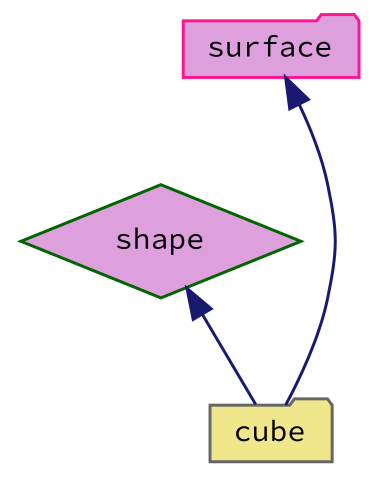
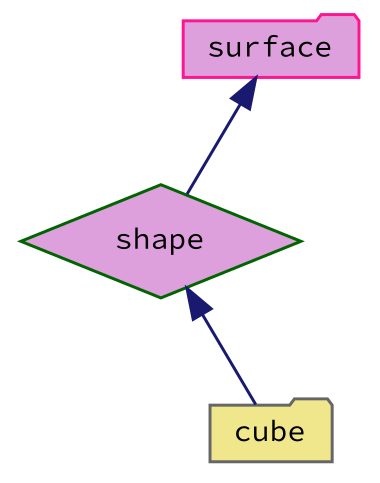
edge "cube" -> "surface": now "shape" -> "surface"
